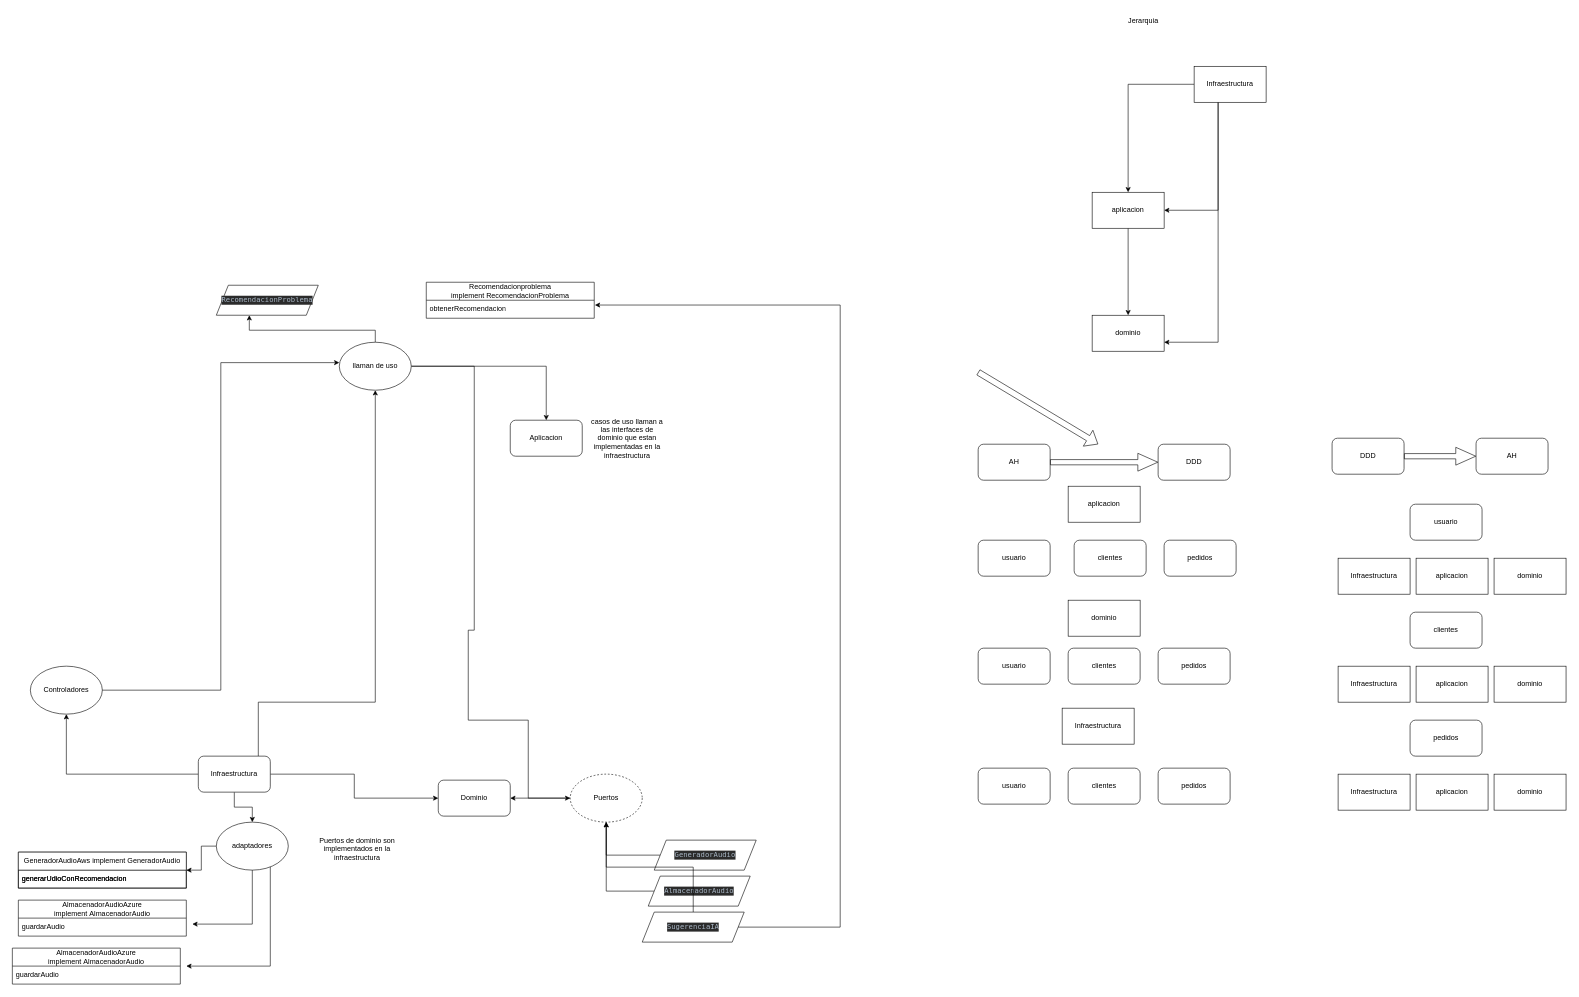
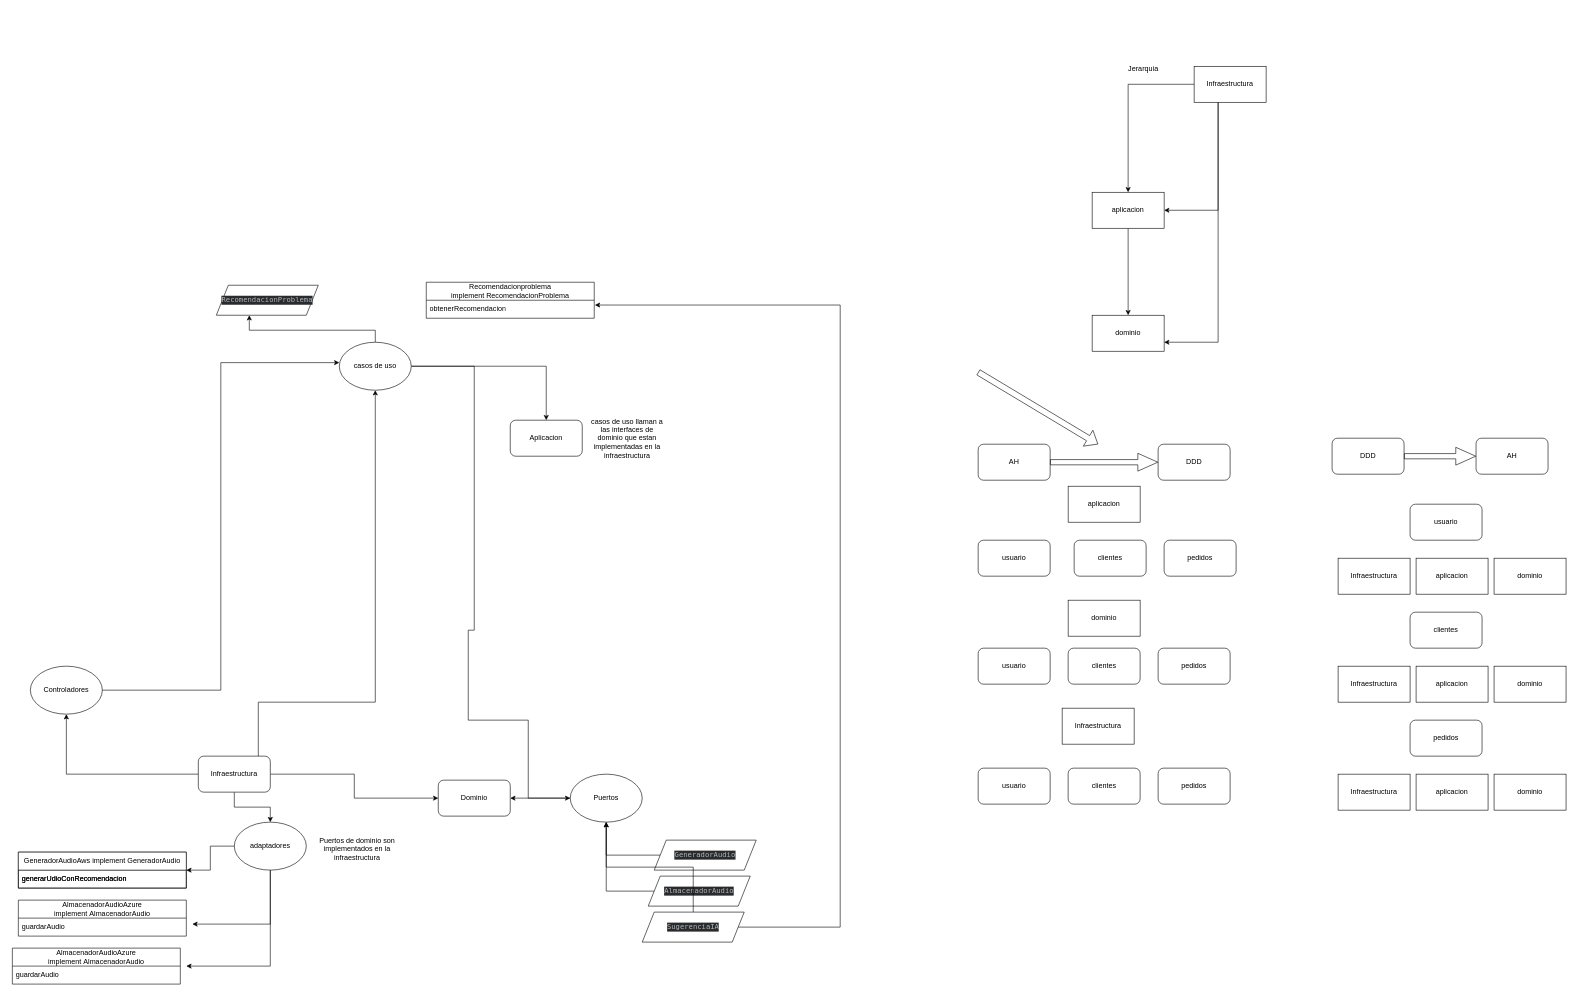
node "Jerarquia": moved (1143, 21) -> (1143, 69)
node "llaman de uso": label "llaman de uso" -> "casos de uso"
node "Puertos": style dashed -> solid
node "adaptadores": moved (252, 846) -> (270, 846)
